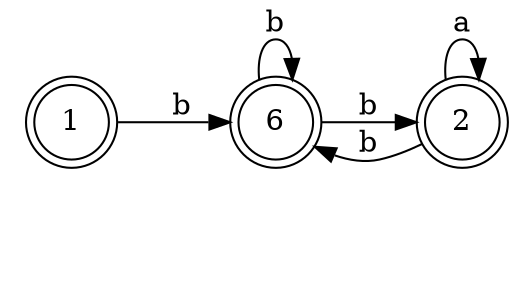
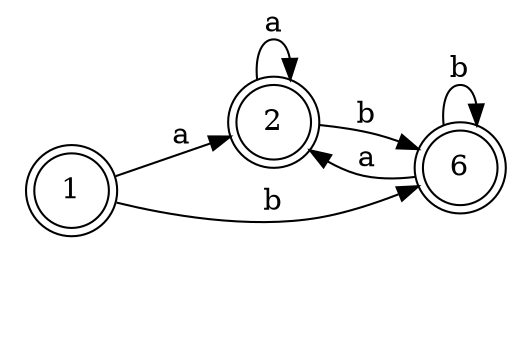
edge "6" -> "2": label "b" -> "a"
edge "1" -> "2": added, label "a"
